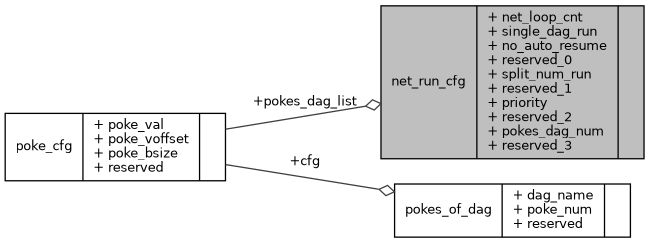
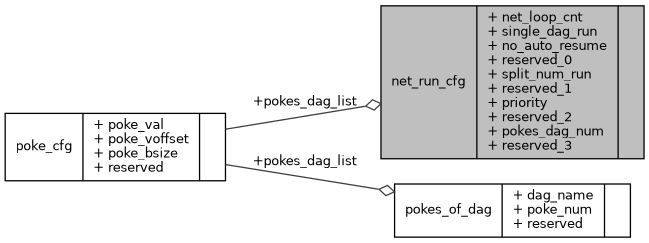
edge "poke_cfg" -> "pokes_of_dag": label " +cfg" -> " +pokes_dag_list"
